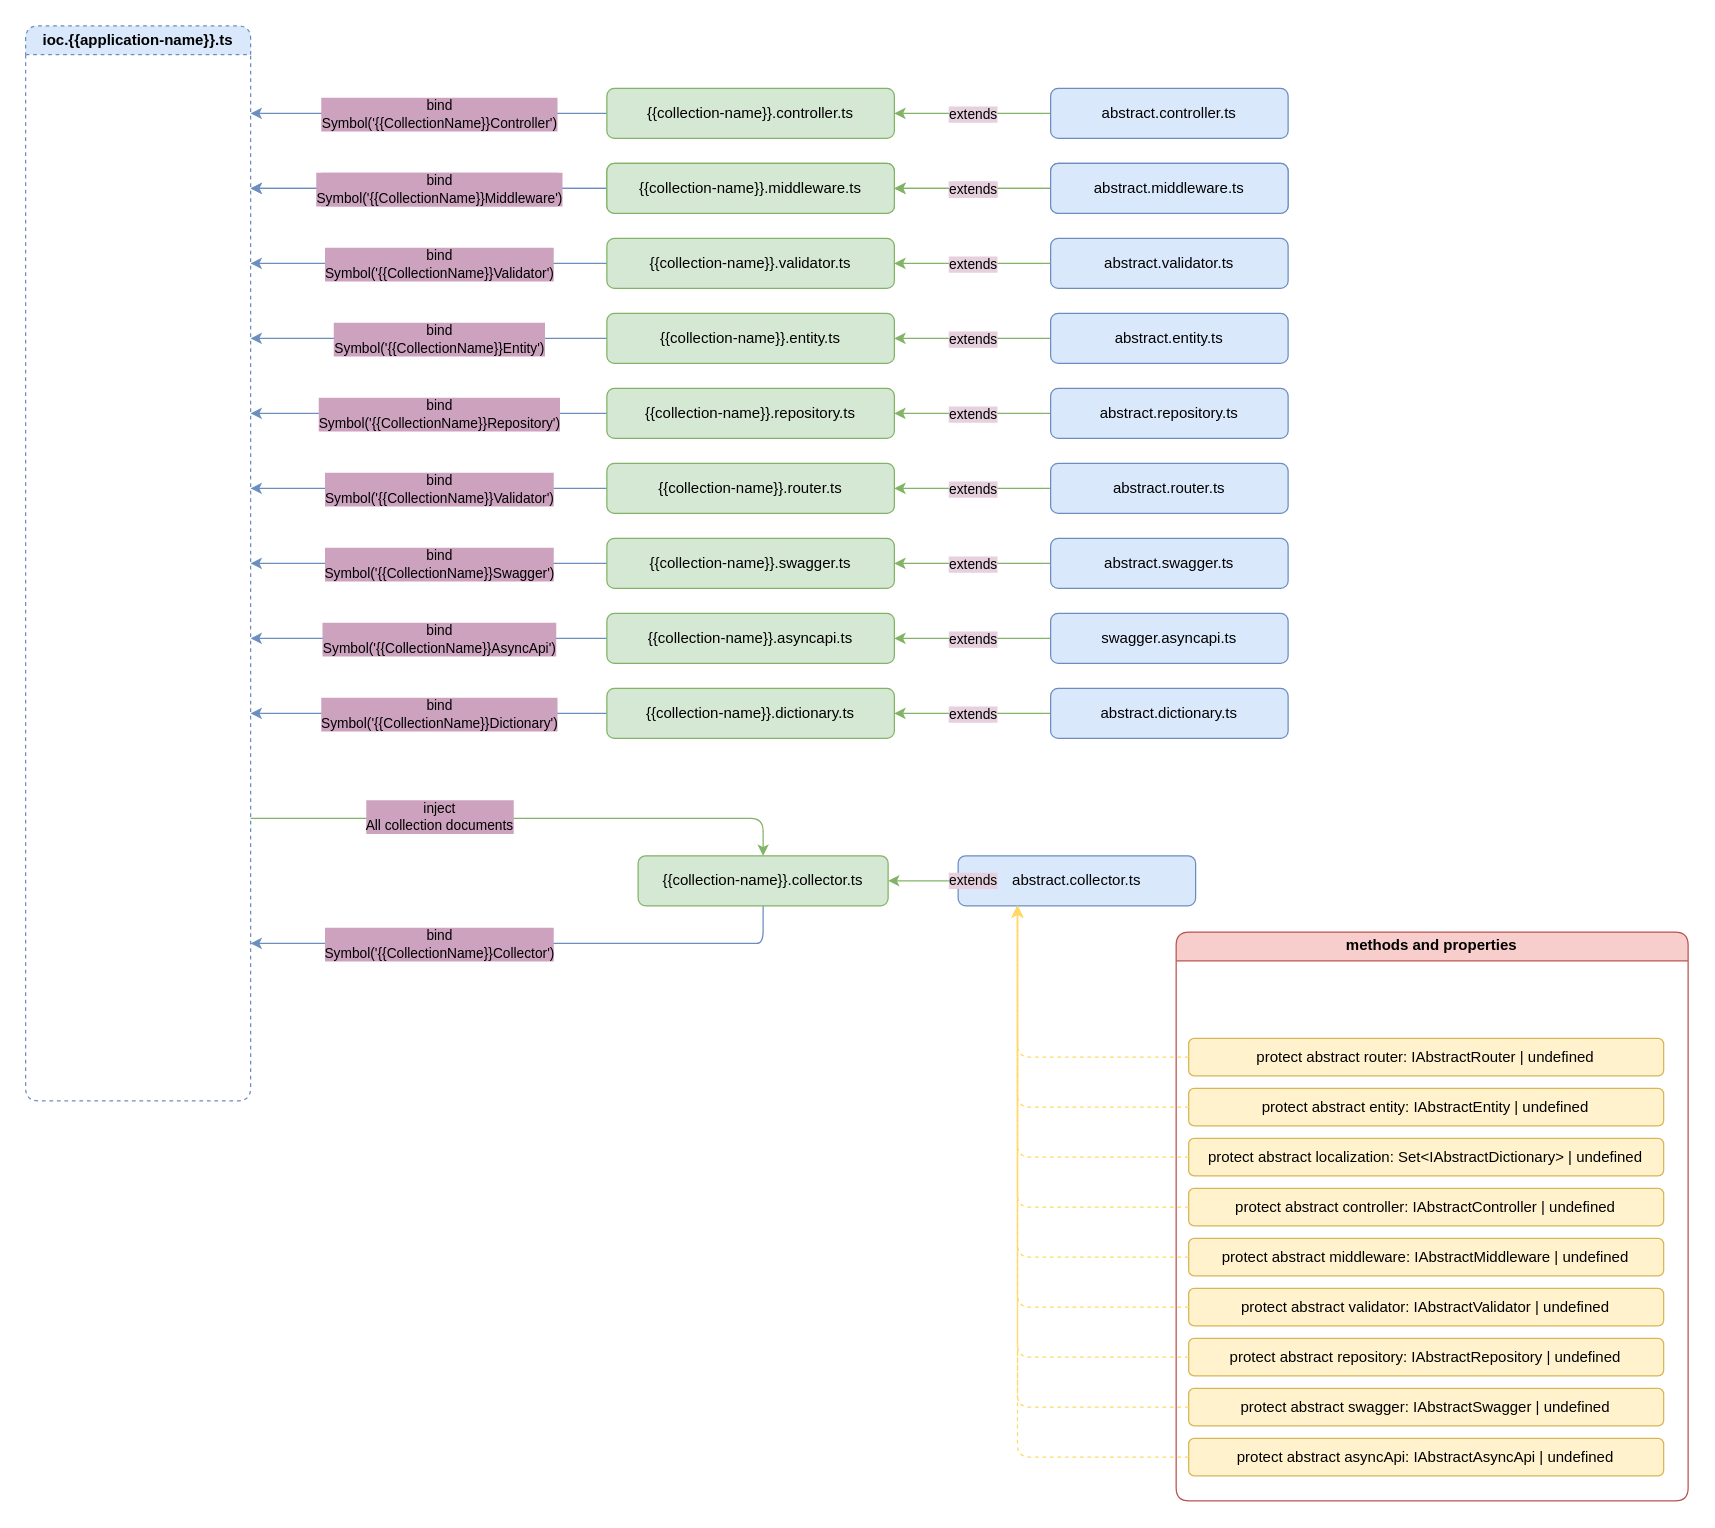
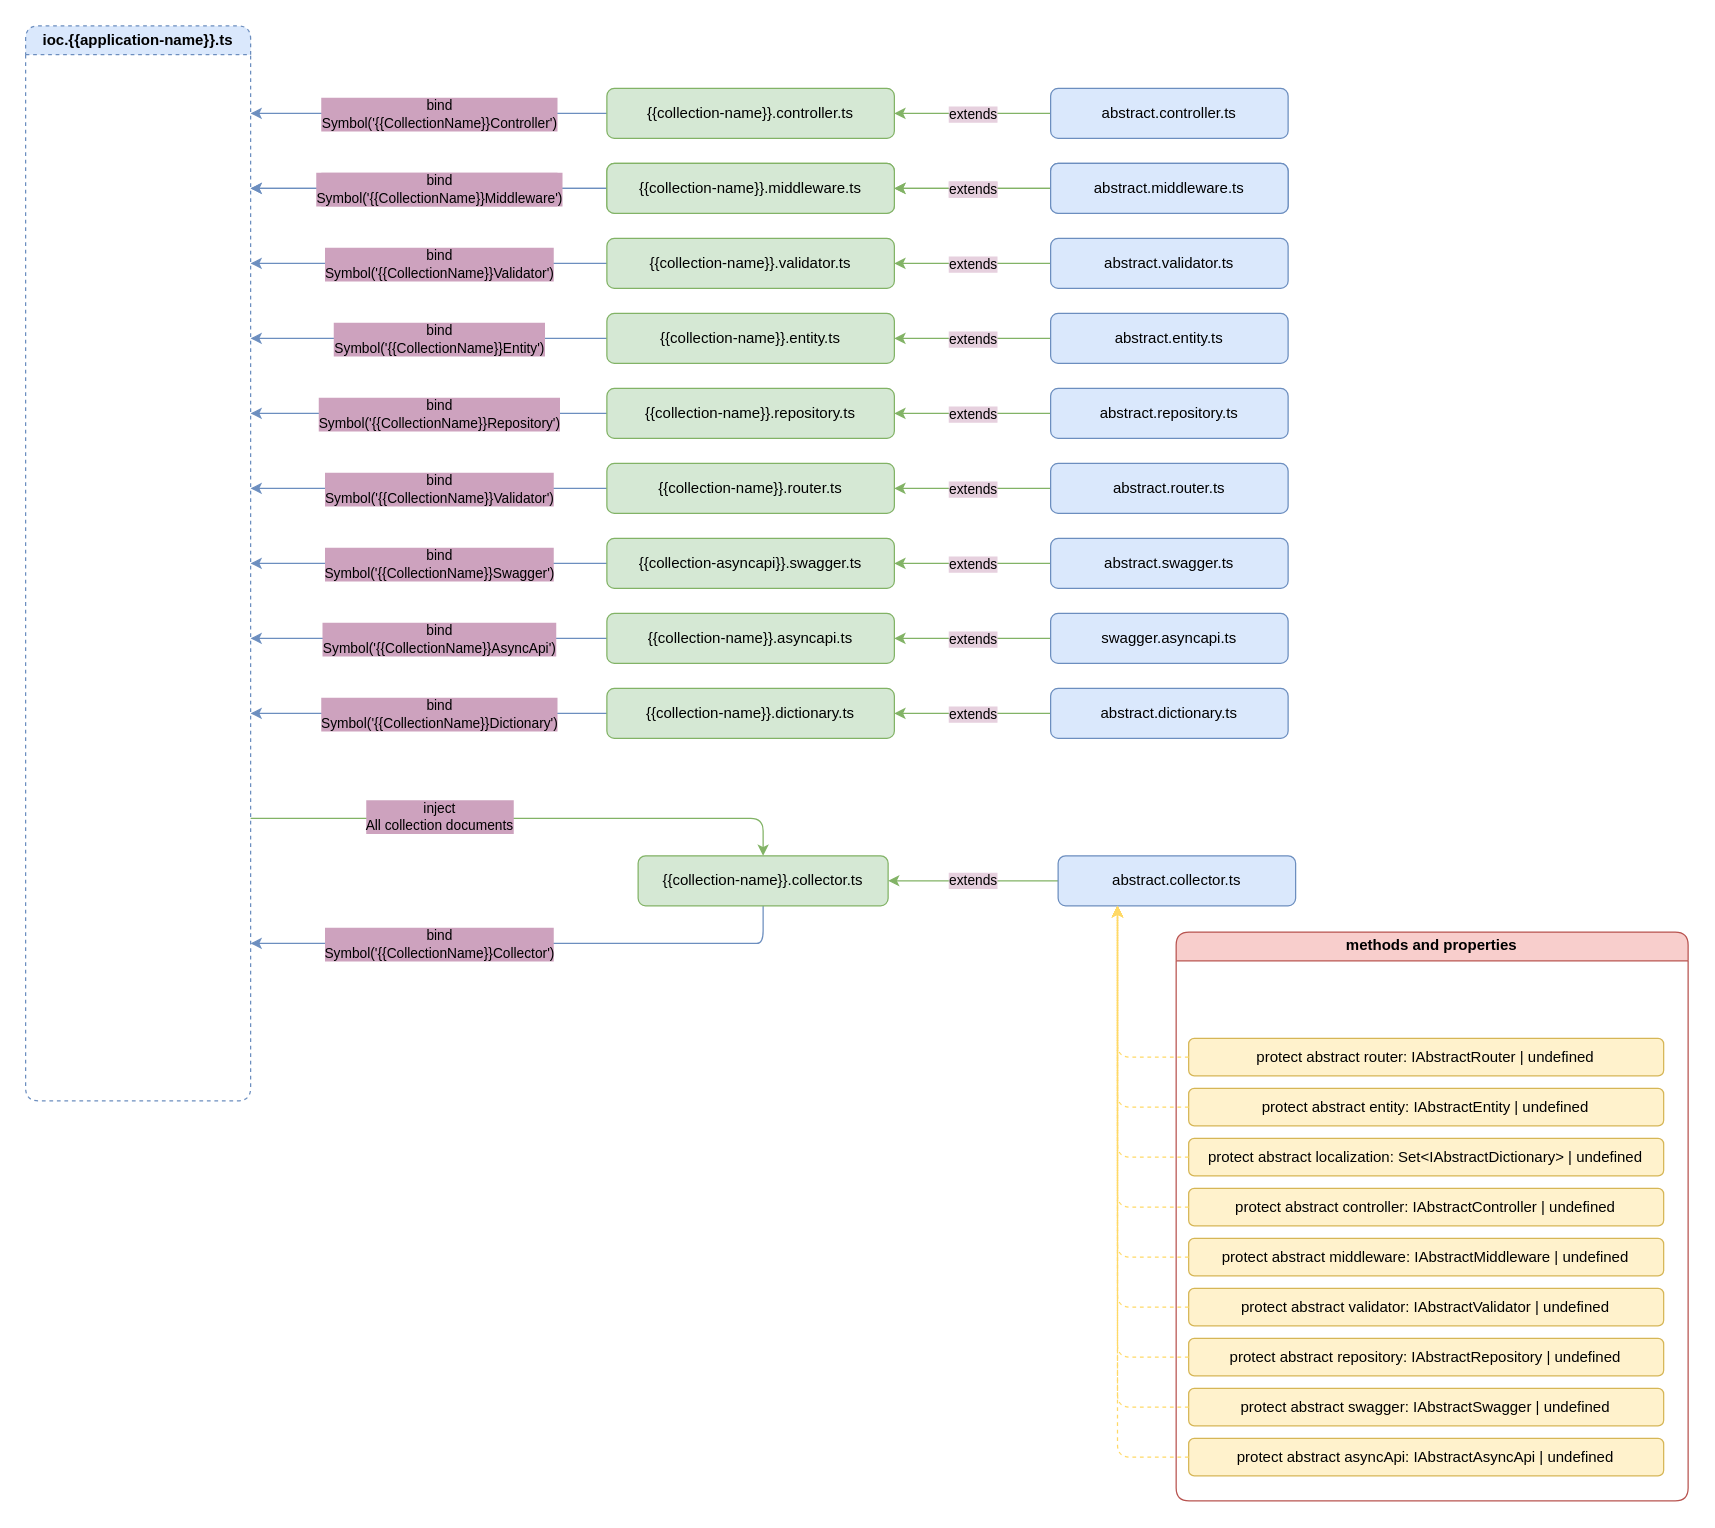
node "{{collection-name}}.swagger.ts": label "{{collection-name}}.swagger.ts" -> "{{collection-asyncapi}}.swagger.ts"
node "abstract.collector.ts": moved (1077, 881) -> (1177, 881)
